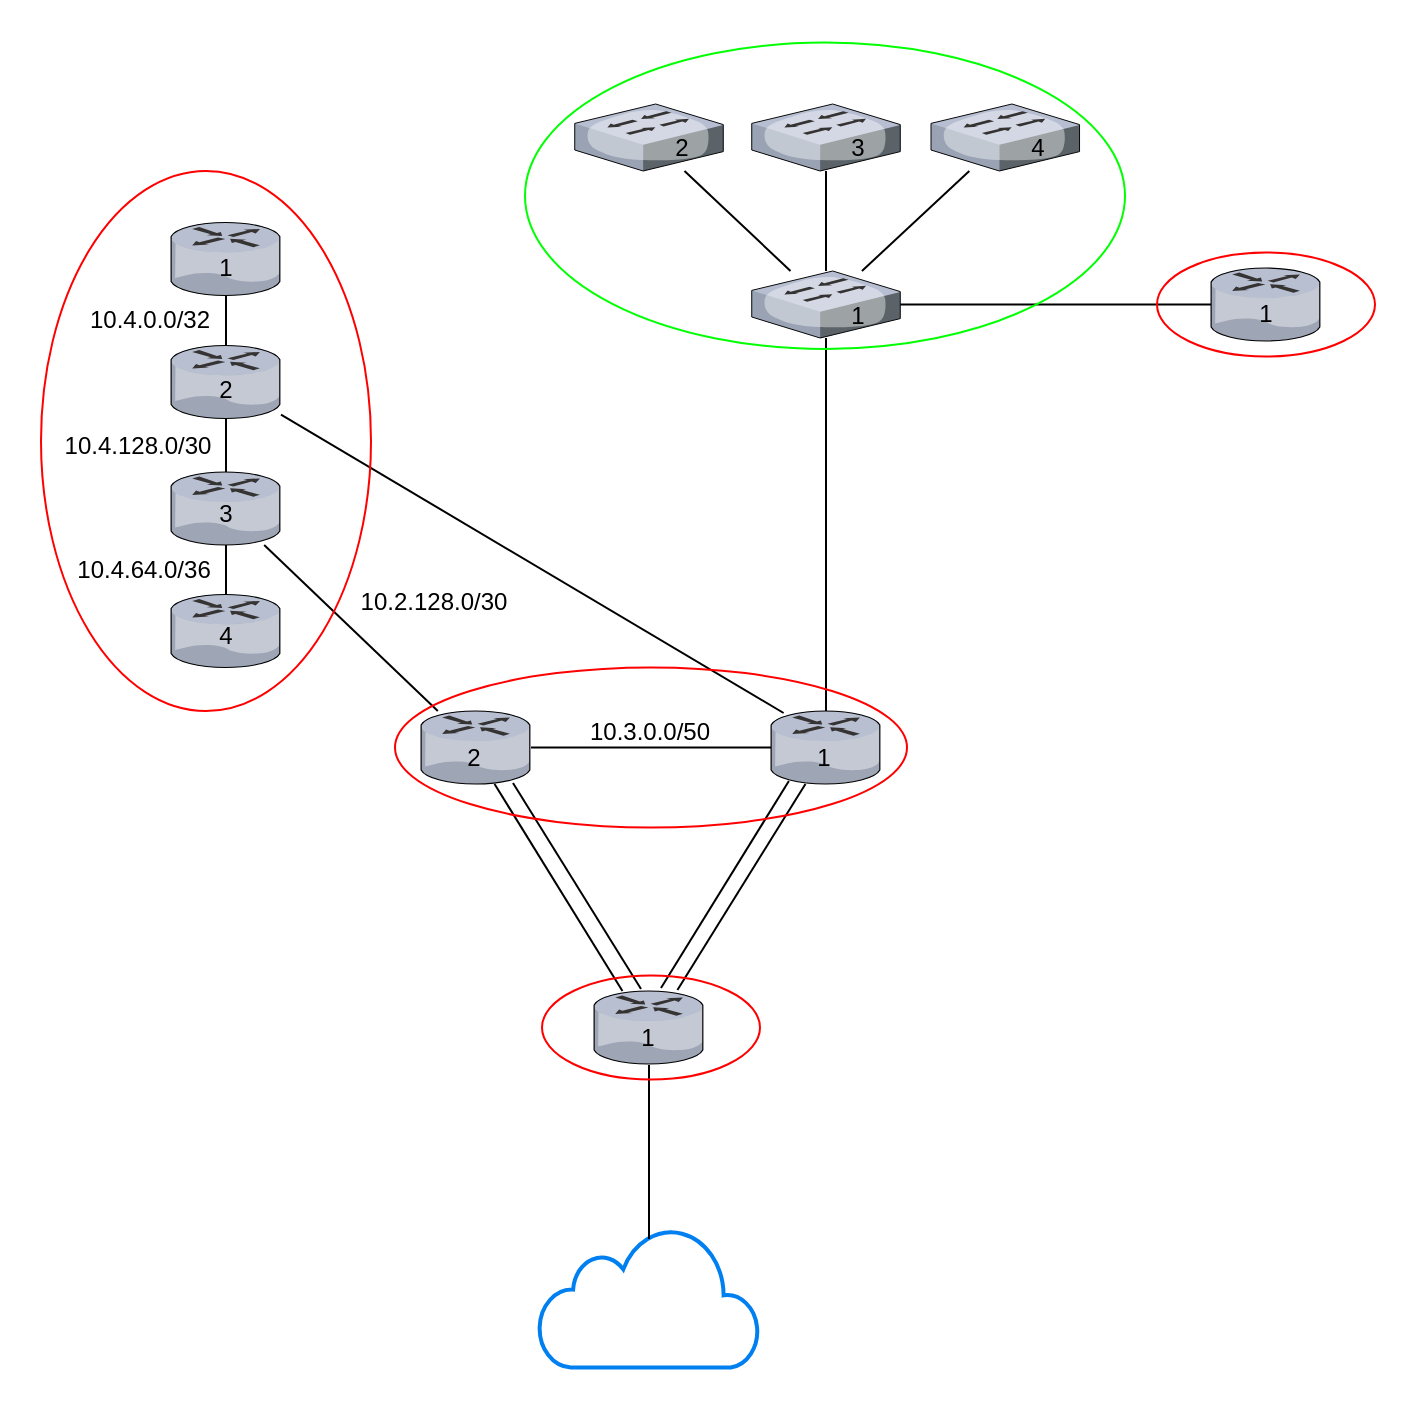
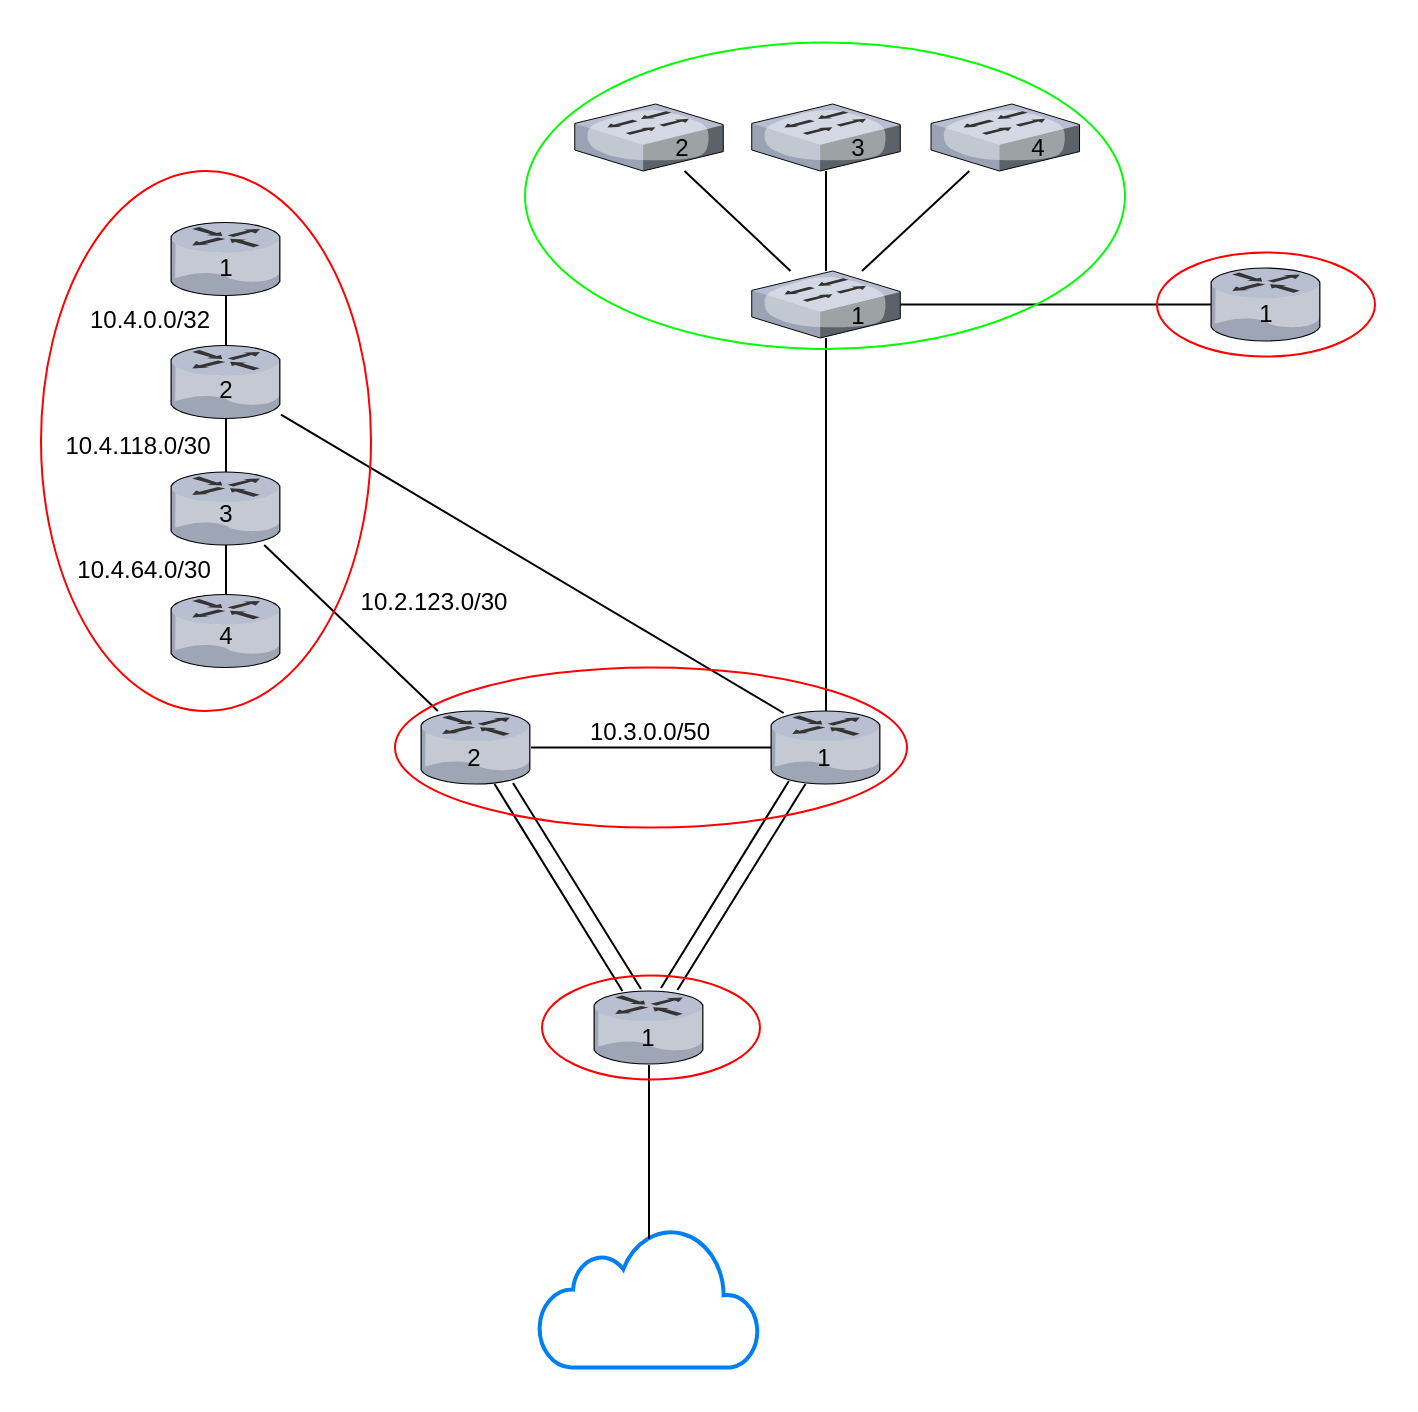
node "10.4.128.0/30": label "10.4.128.0/30" -> "10.4.118.0/30"
node "10.4.64.0/36": label "10.4.64.0/36" -> "10.4.64.0/30"
node "10.2.128.0/30": label "10.2.128.0/30" -> "10.2.123.0/30"
